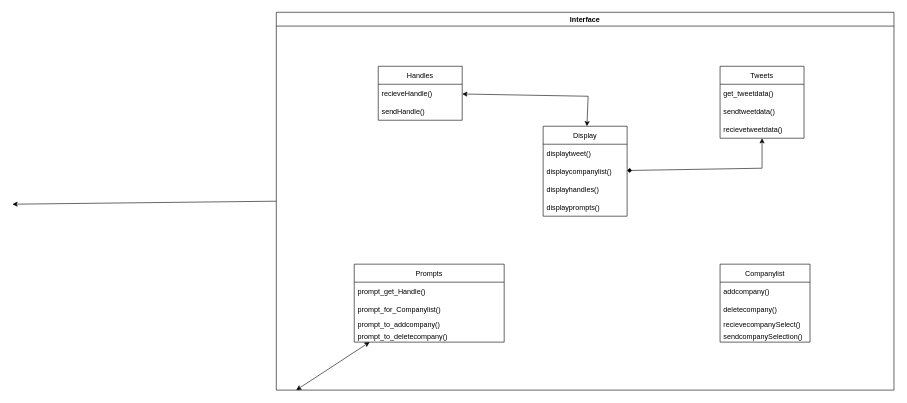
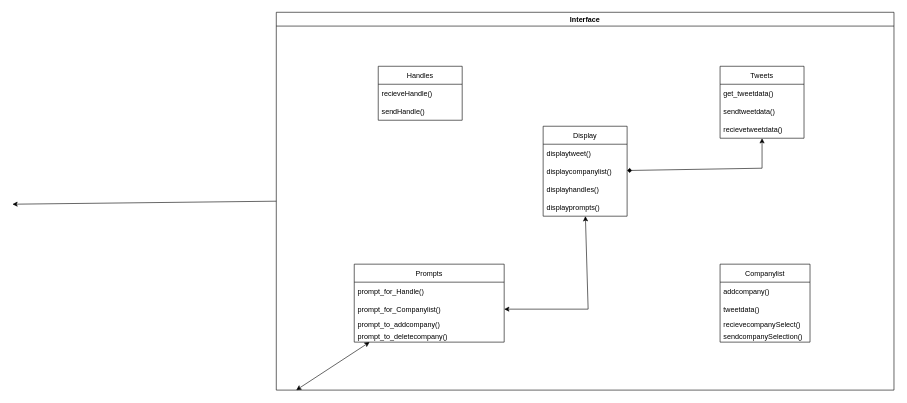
edge "Handles" -- "Display": removed
edge "displayprompts()" -- "prompt_for_Companylist()": added
node "prompt_get_Handle()": label "prompt_get_Handle()" -> "prompt_for_Handle()"
node "deletecompany()": label "deletecompany()" -> "tweetdata()"
